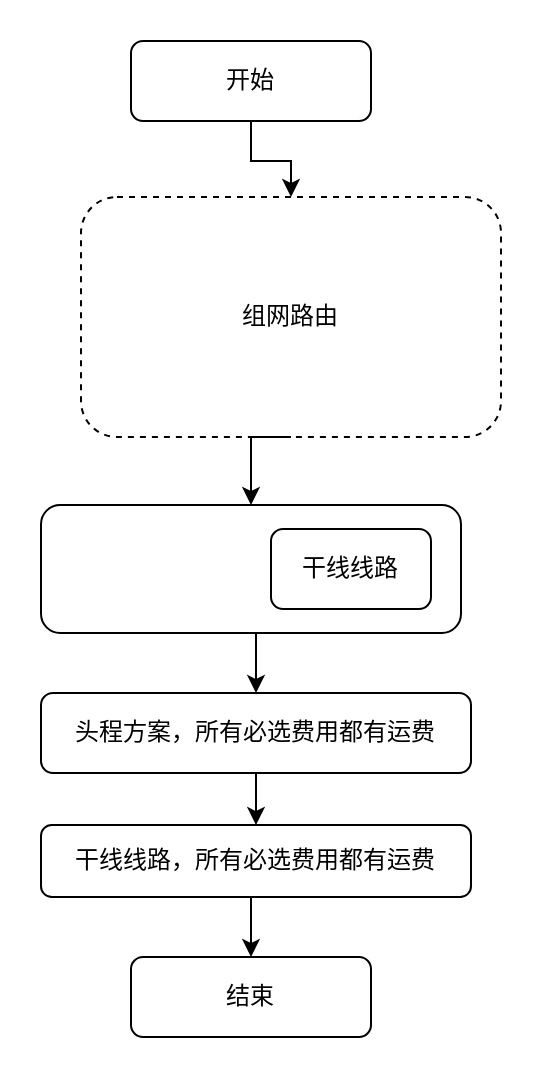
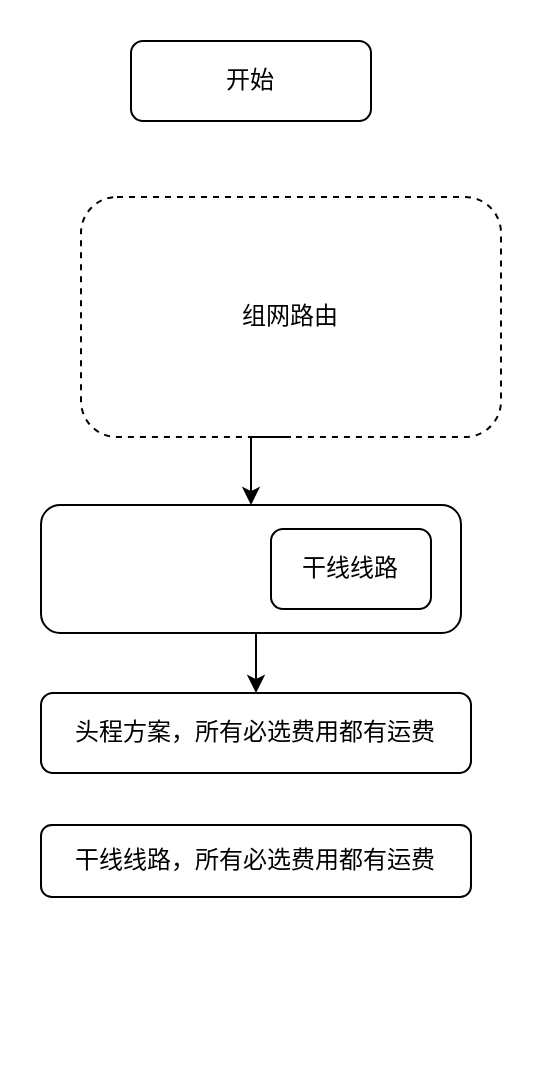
edge "开始" -> "组网路由": removed
edge "头程方案，所有必选费用都有运费" -> "干线线路，所有必选费用都有运费": removed
edge "干线线路，所有必选费用都有运费" -> "结束": removed
node "结束": removed
